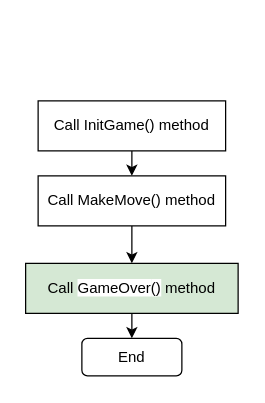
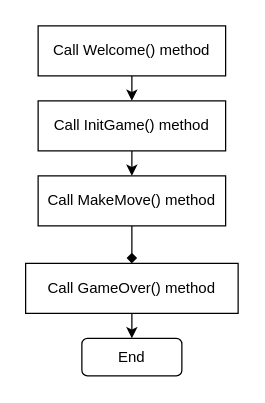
node "Call Welcome() method": added
edge "Call Welcome() method" -> "Call InitGame() method": added
edge "Call MakeMove() method" -> "Call GameOver() method": arrowhead classic -> diamond
node "Call GameOver() method": fillcolor #d5e8d4 -> #ffffff
